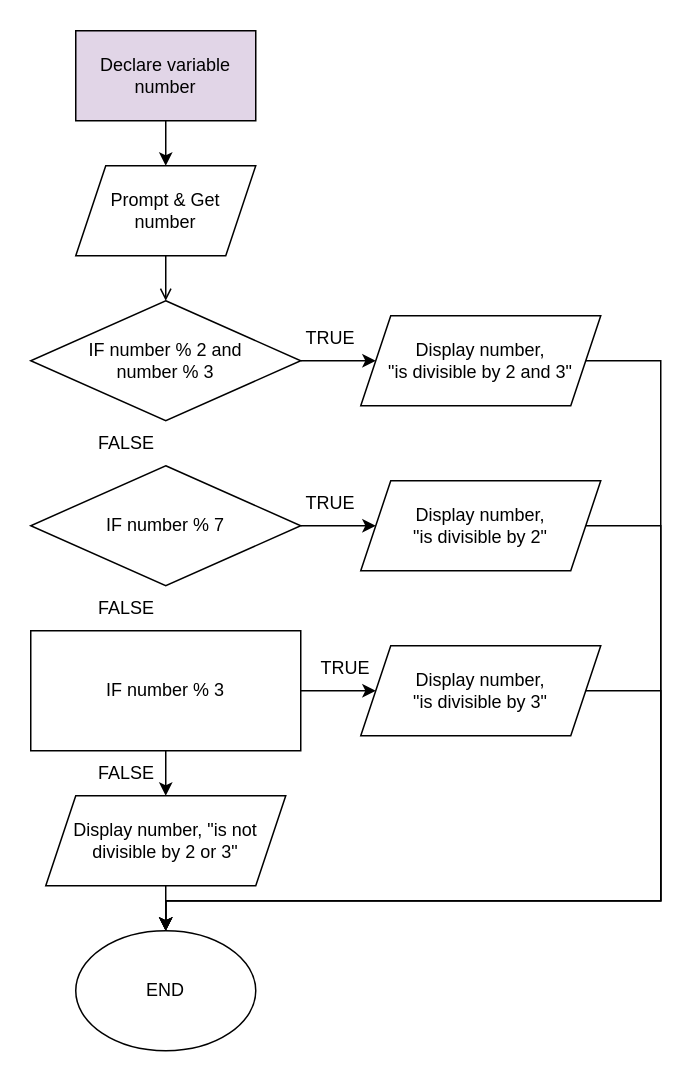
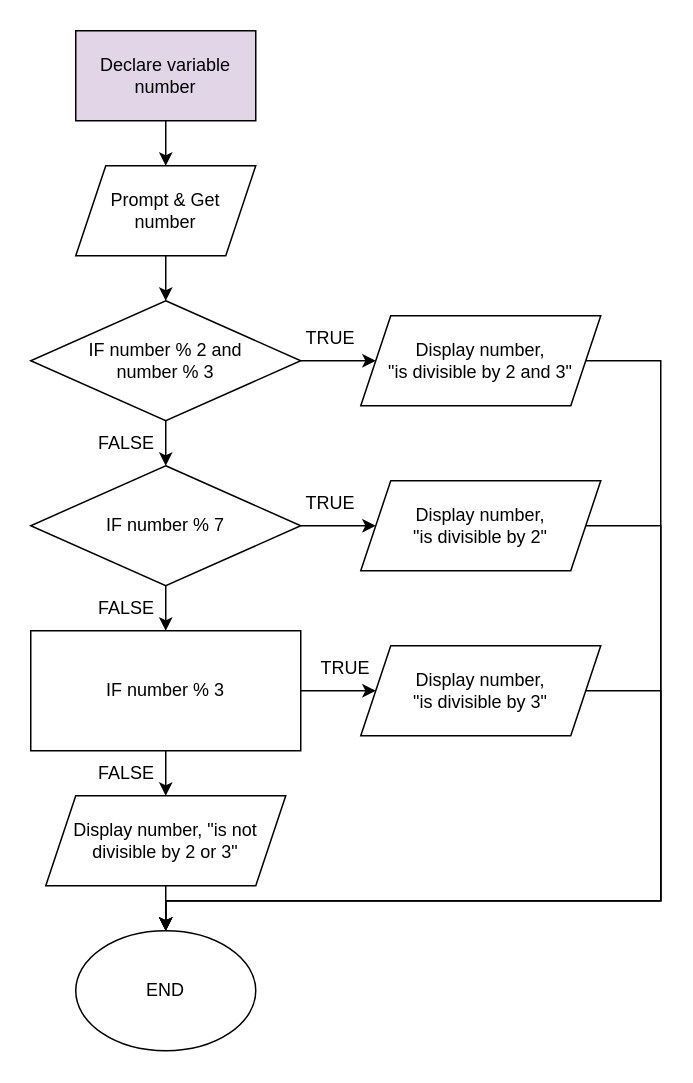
edge "Prompt & Get number" -> "IF number % 2 and number % 3": arrowhead open -> classic
edge "IF number % 2 and number % 3" -> "IF number % 7": added
edge "IF number % 7" -> "IF number % 3": added
